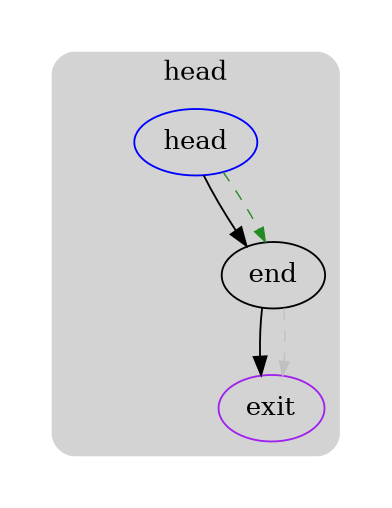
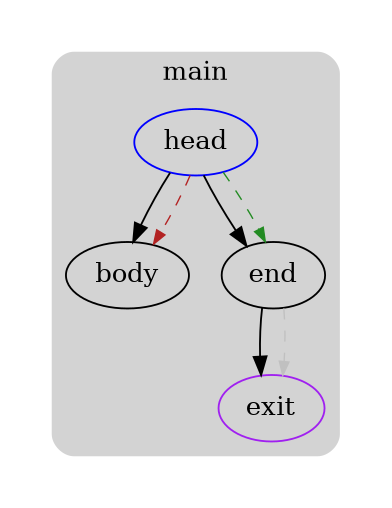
cluster "head": label "head" -> "main"
node "body": added
